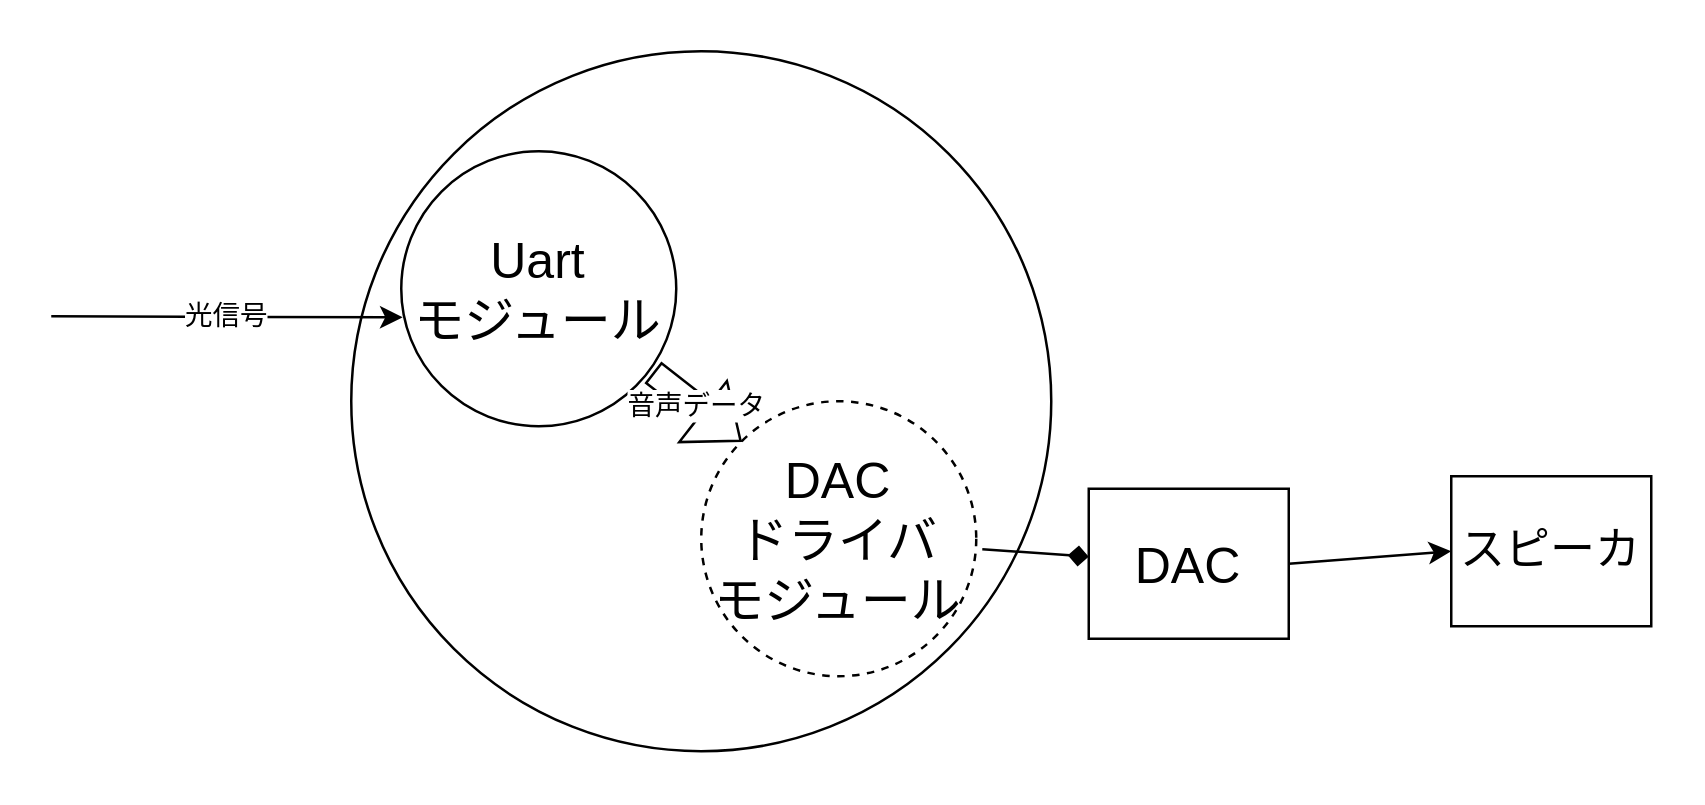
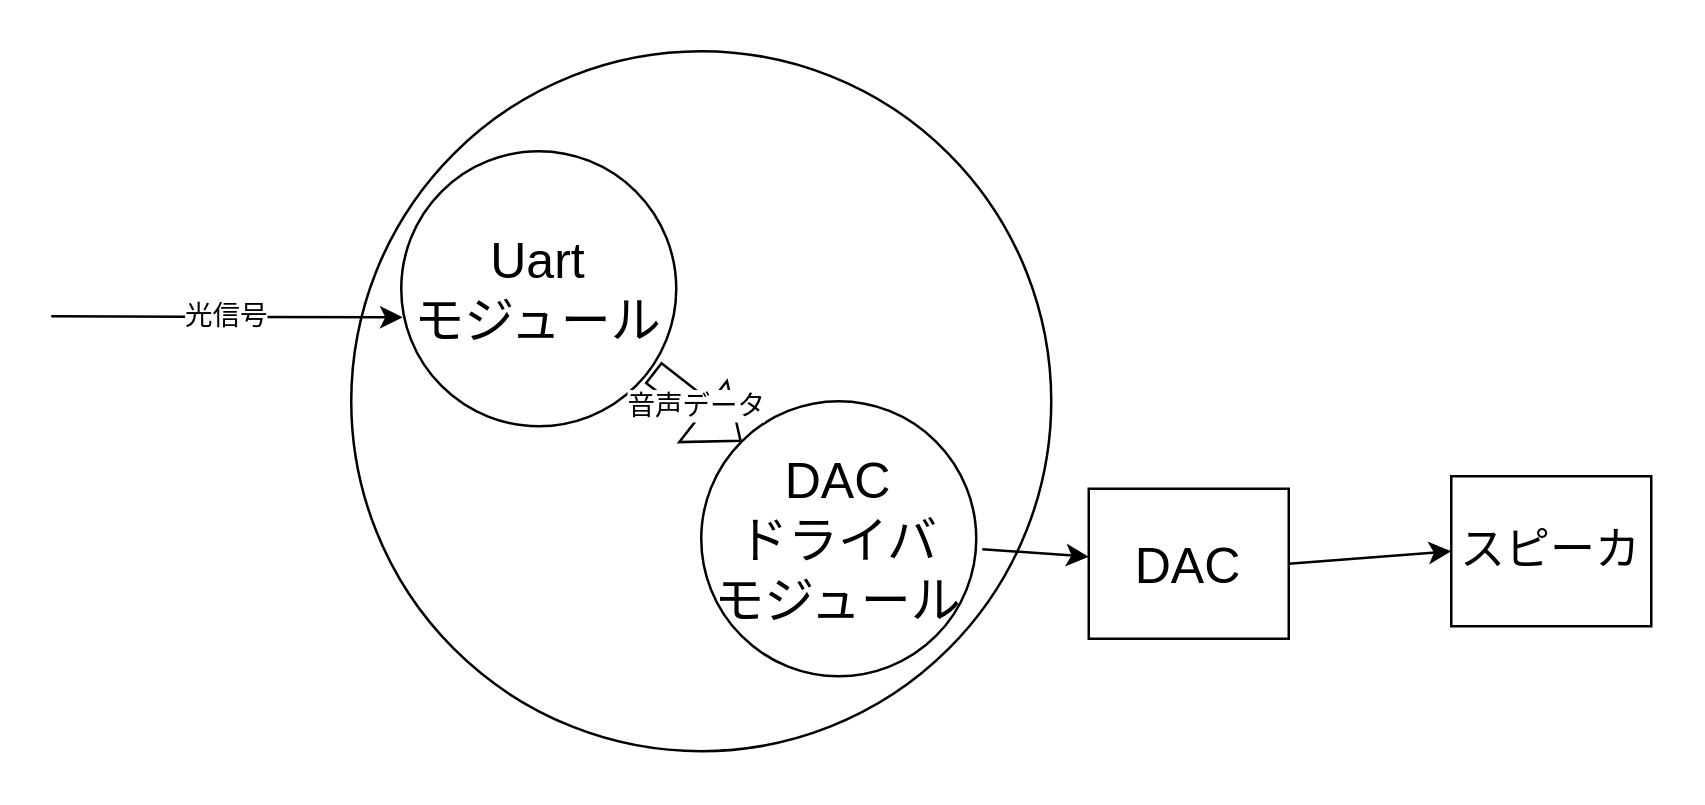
node "DAC ドライバ モジュール": style dashed -> solid
edge "DAC ドライバ モジュール" -> "DAC": arrowhead diamond -> classic
